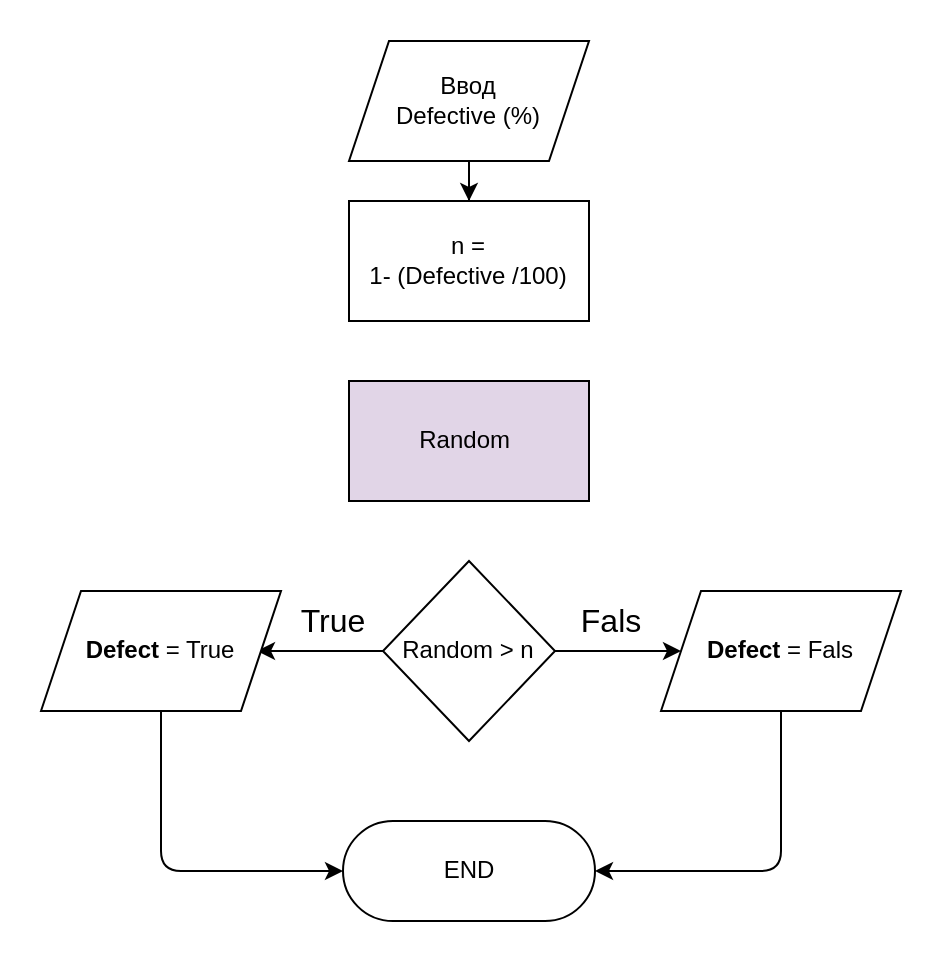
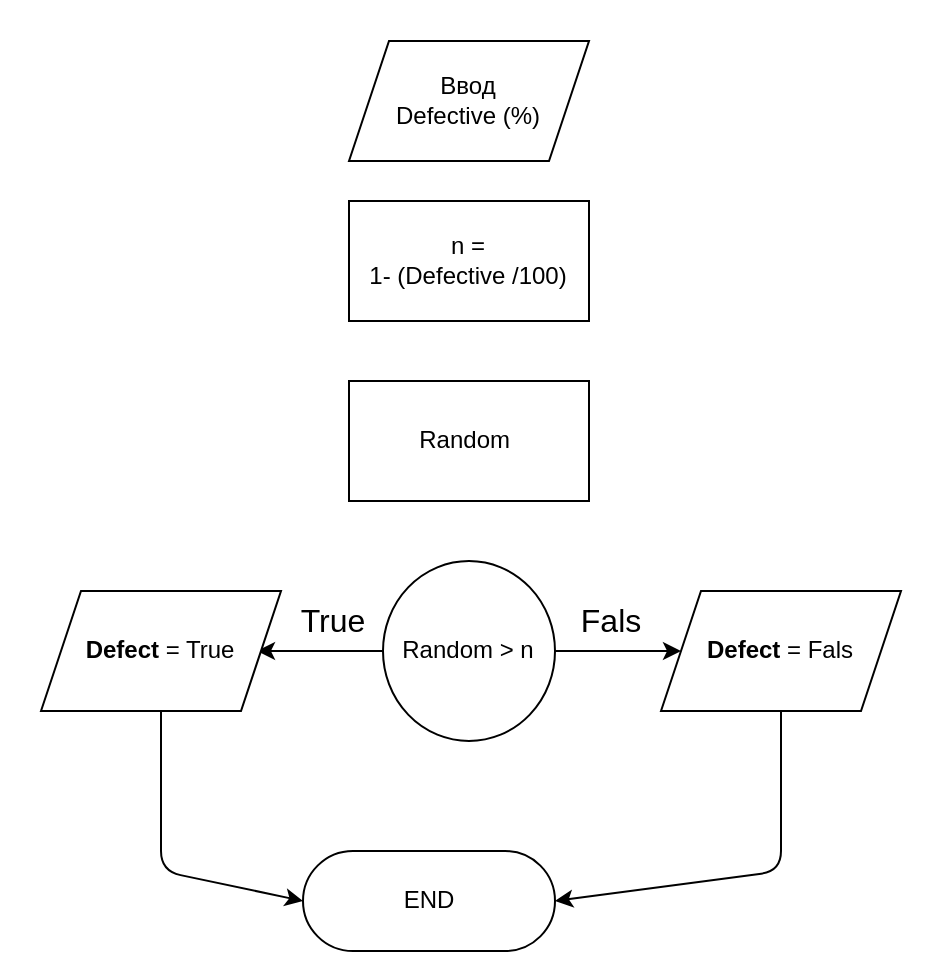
edge "Ввод Defective (%)" -> "n = 1- (Defective /100)": removed
node "Random": fillcolor #e1d5e7 -> #ffffff
node "Random > n": shape diamond -> ellipse
node "END": moved (469, 871) -> (429, 901)
